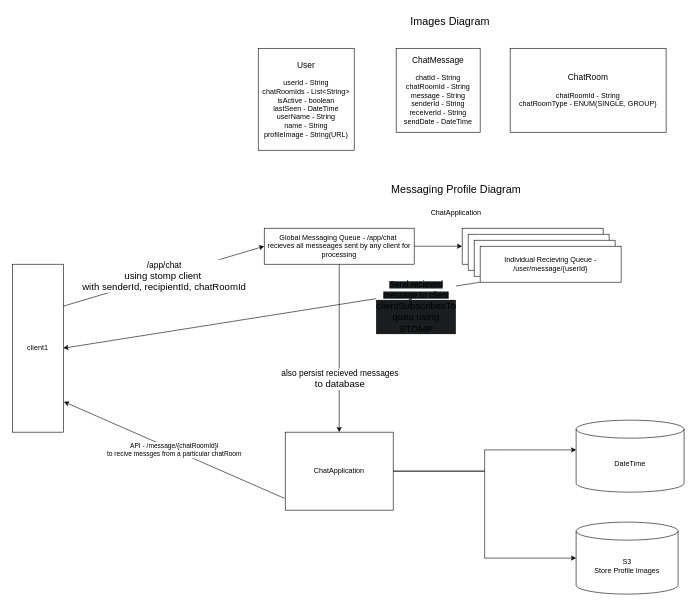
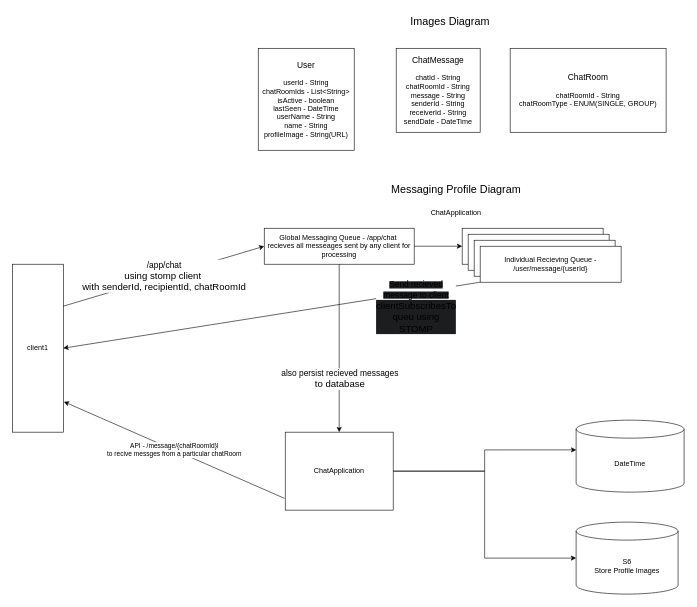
node "S3 Store Profile Images": label "S3 Store Profile Images" -> "S6 Store Profile Images"
